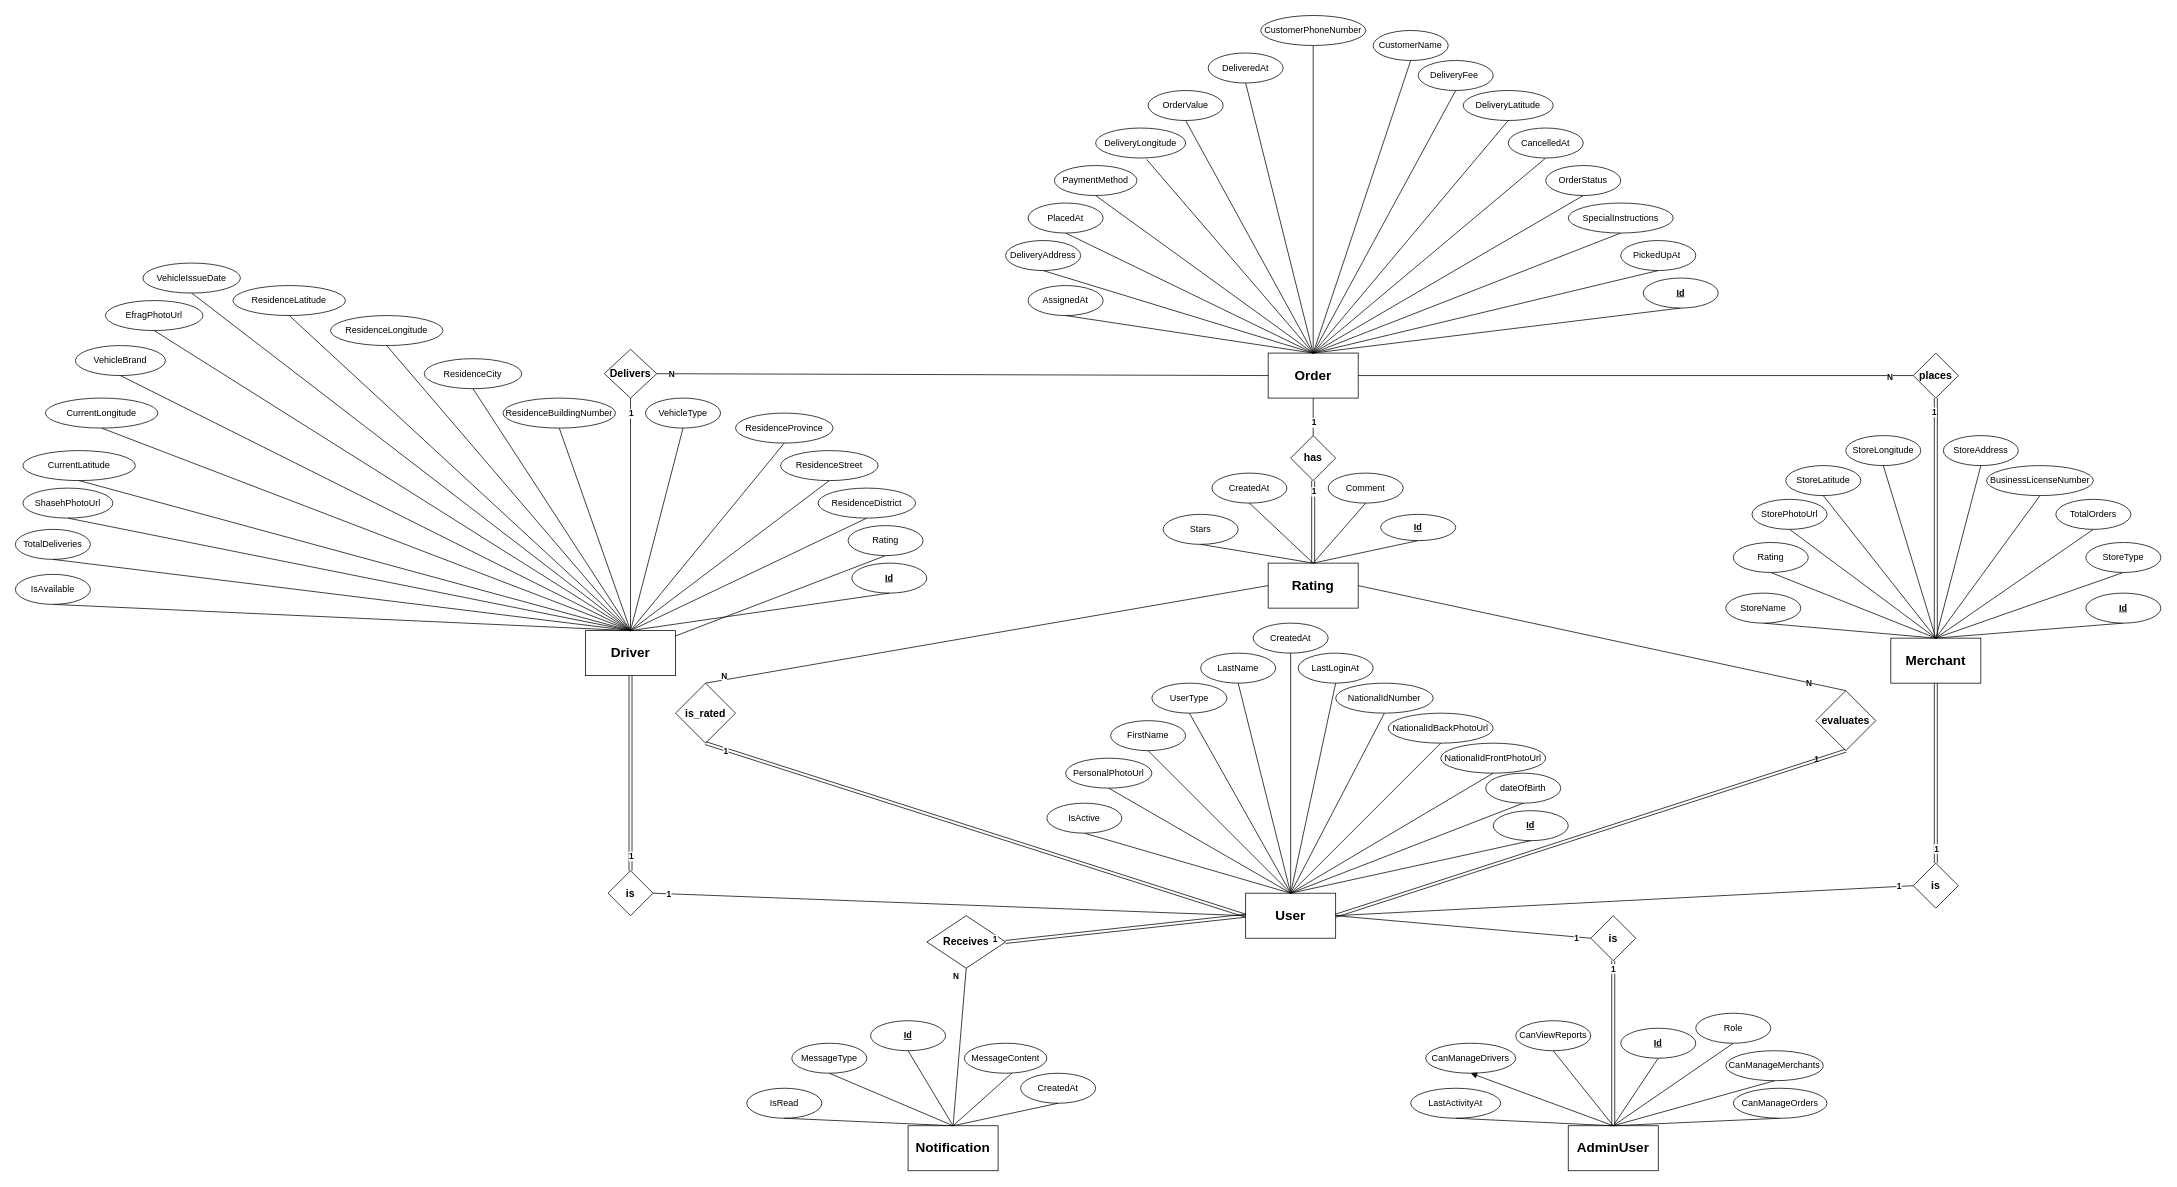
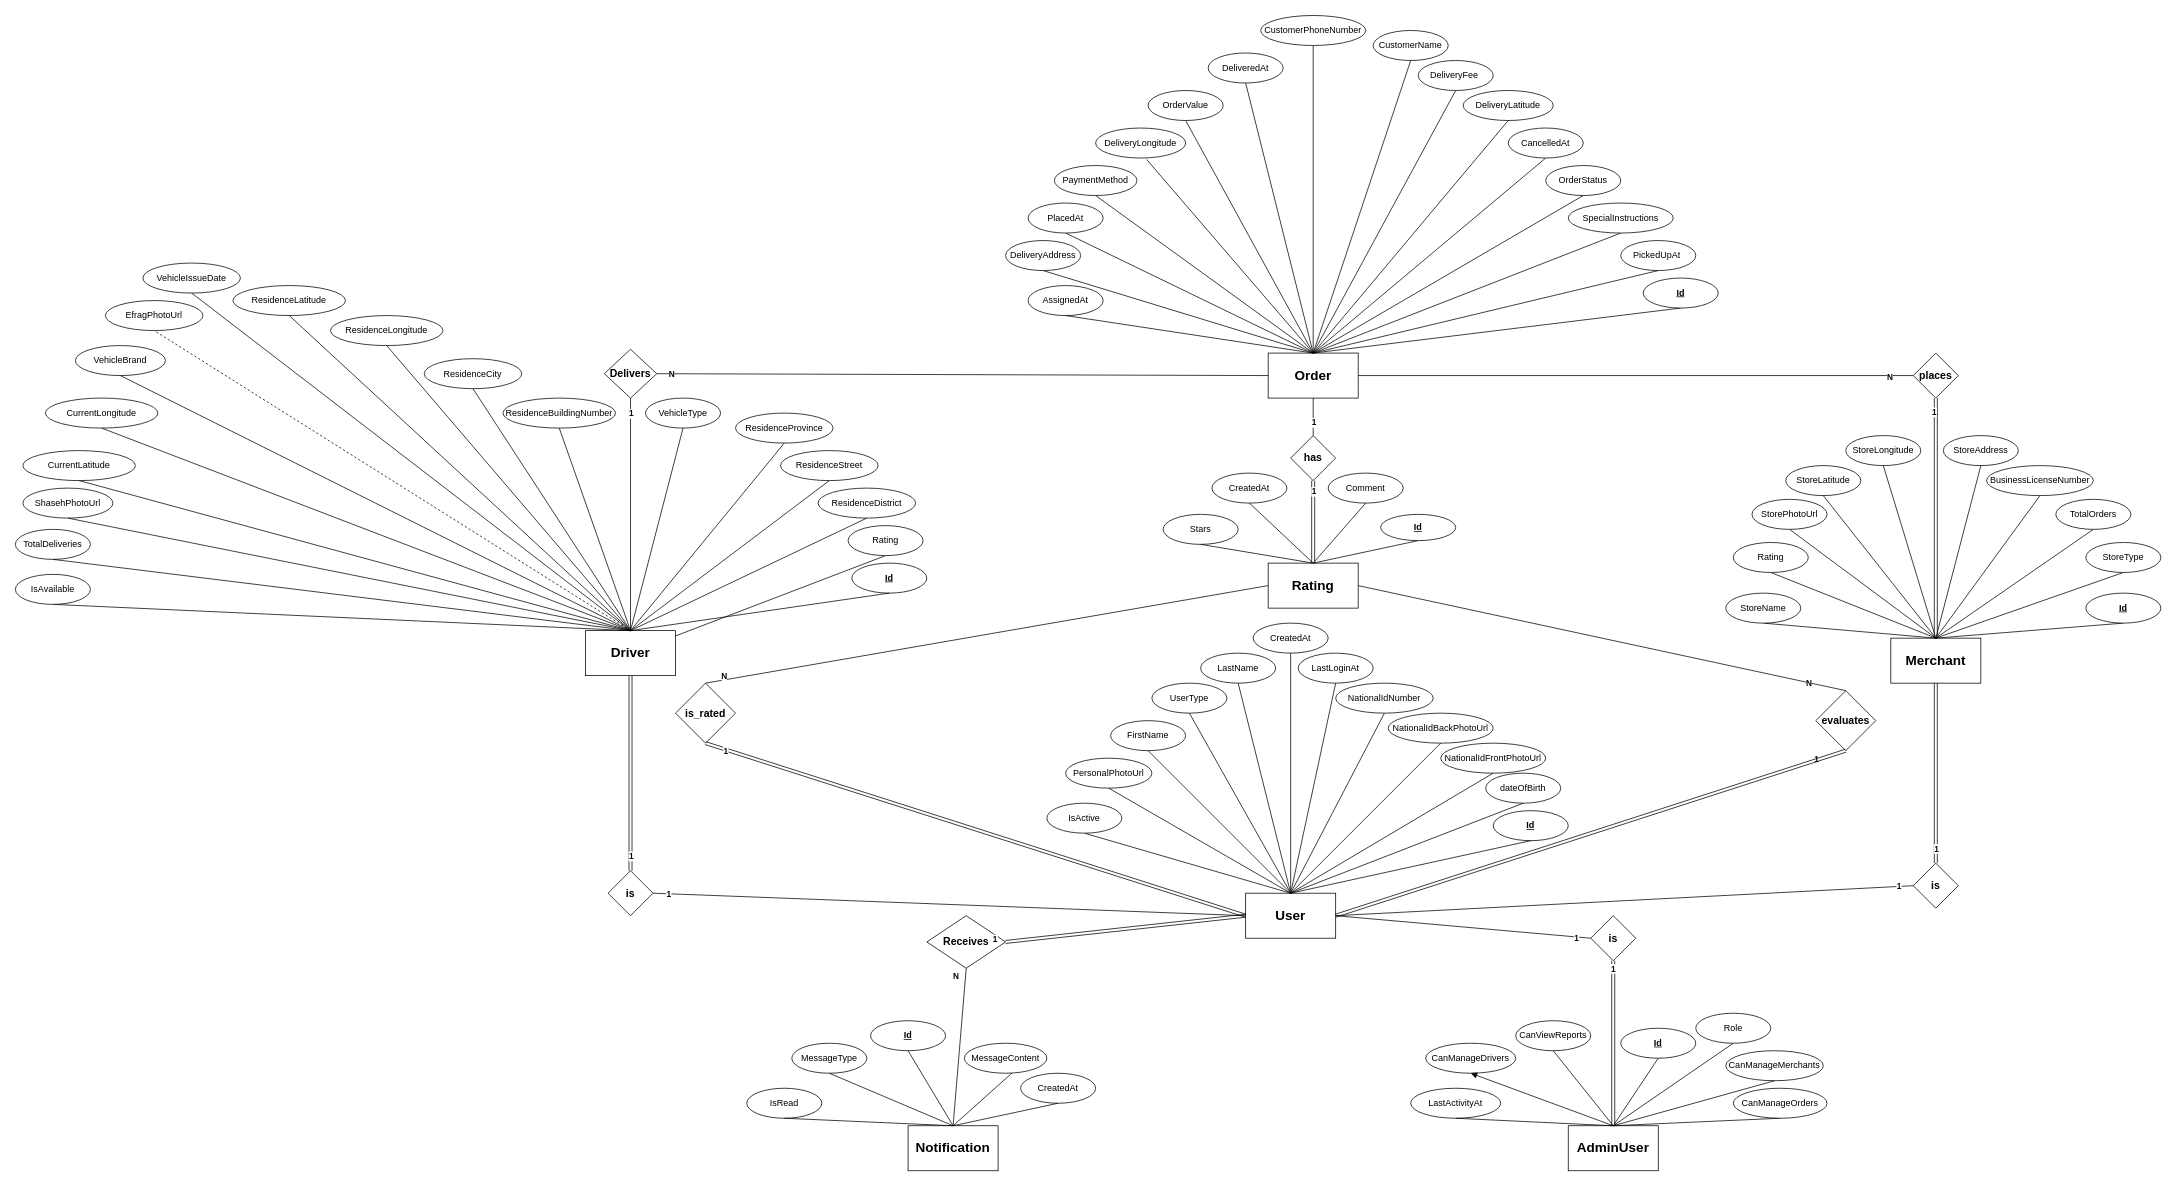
edge "EfragPhotoUrl" -- "Driver": style solid -> dashed
